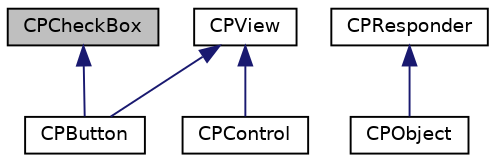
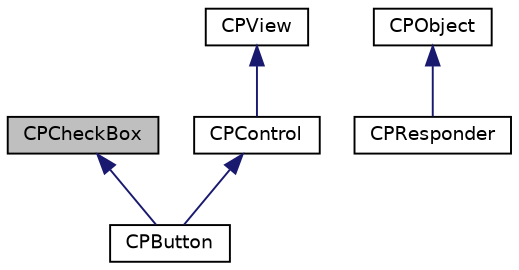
edge "CPButton" -> "CPView": now "CPButton" -> "CPControl"
edge "CPObject" -> "CPResponder": reversed
